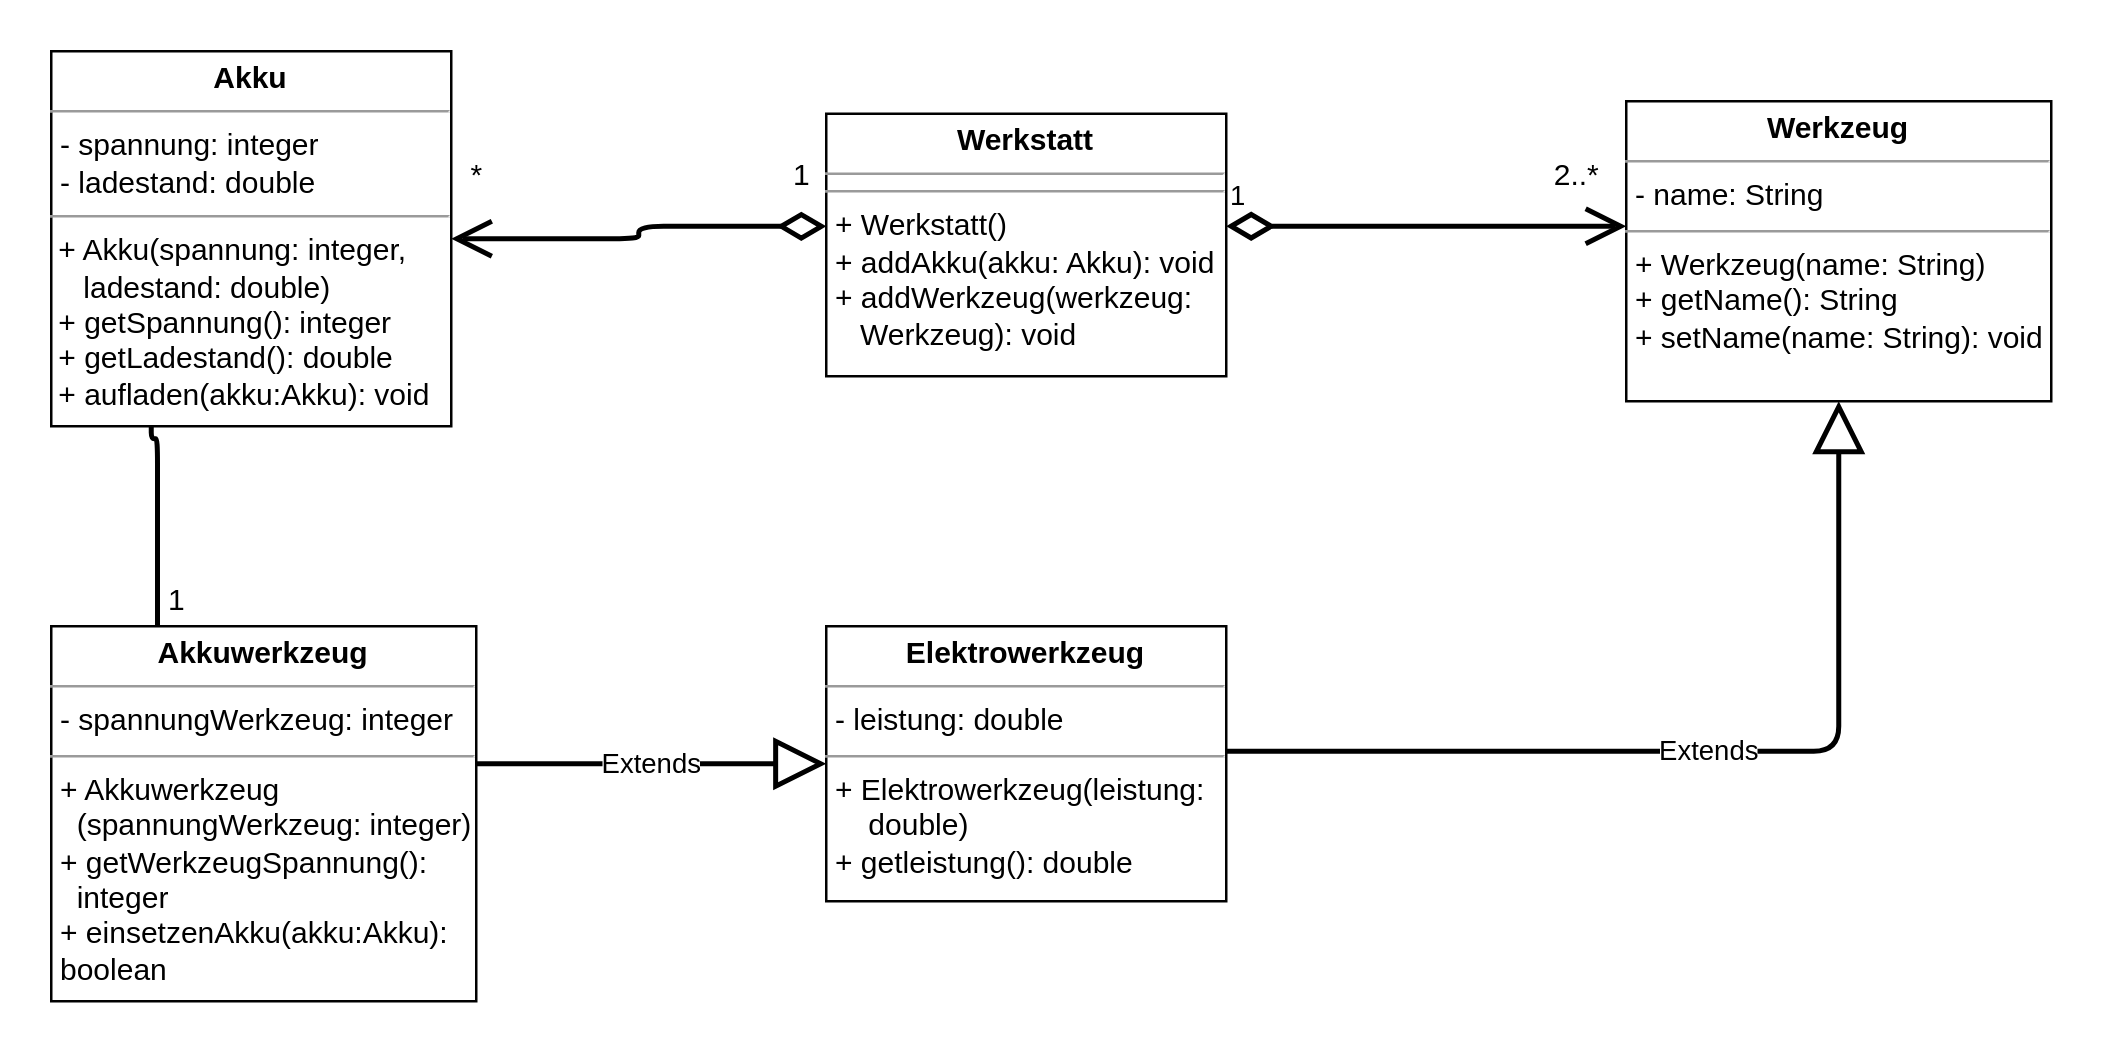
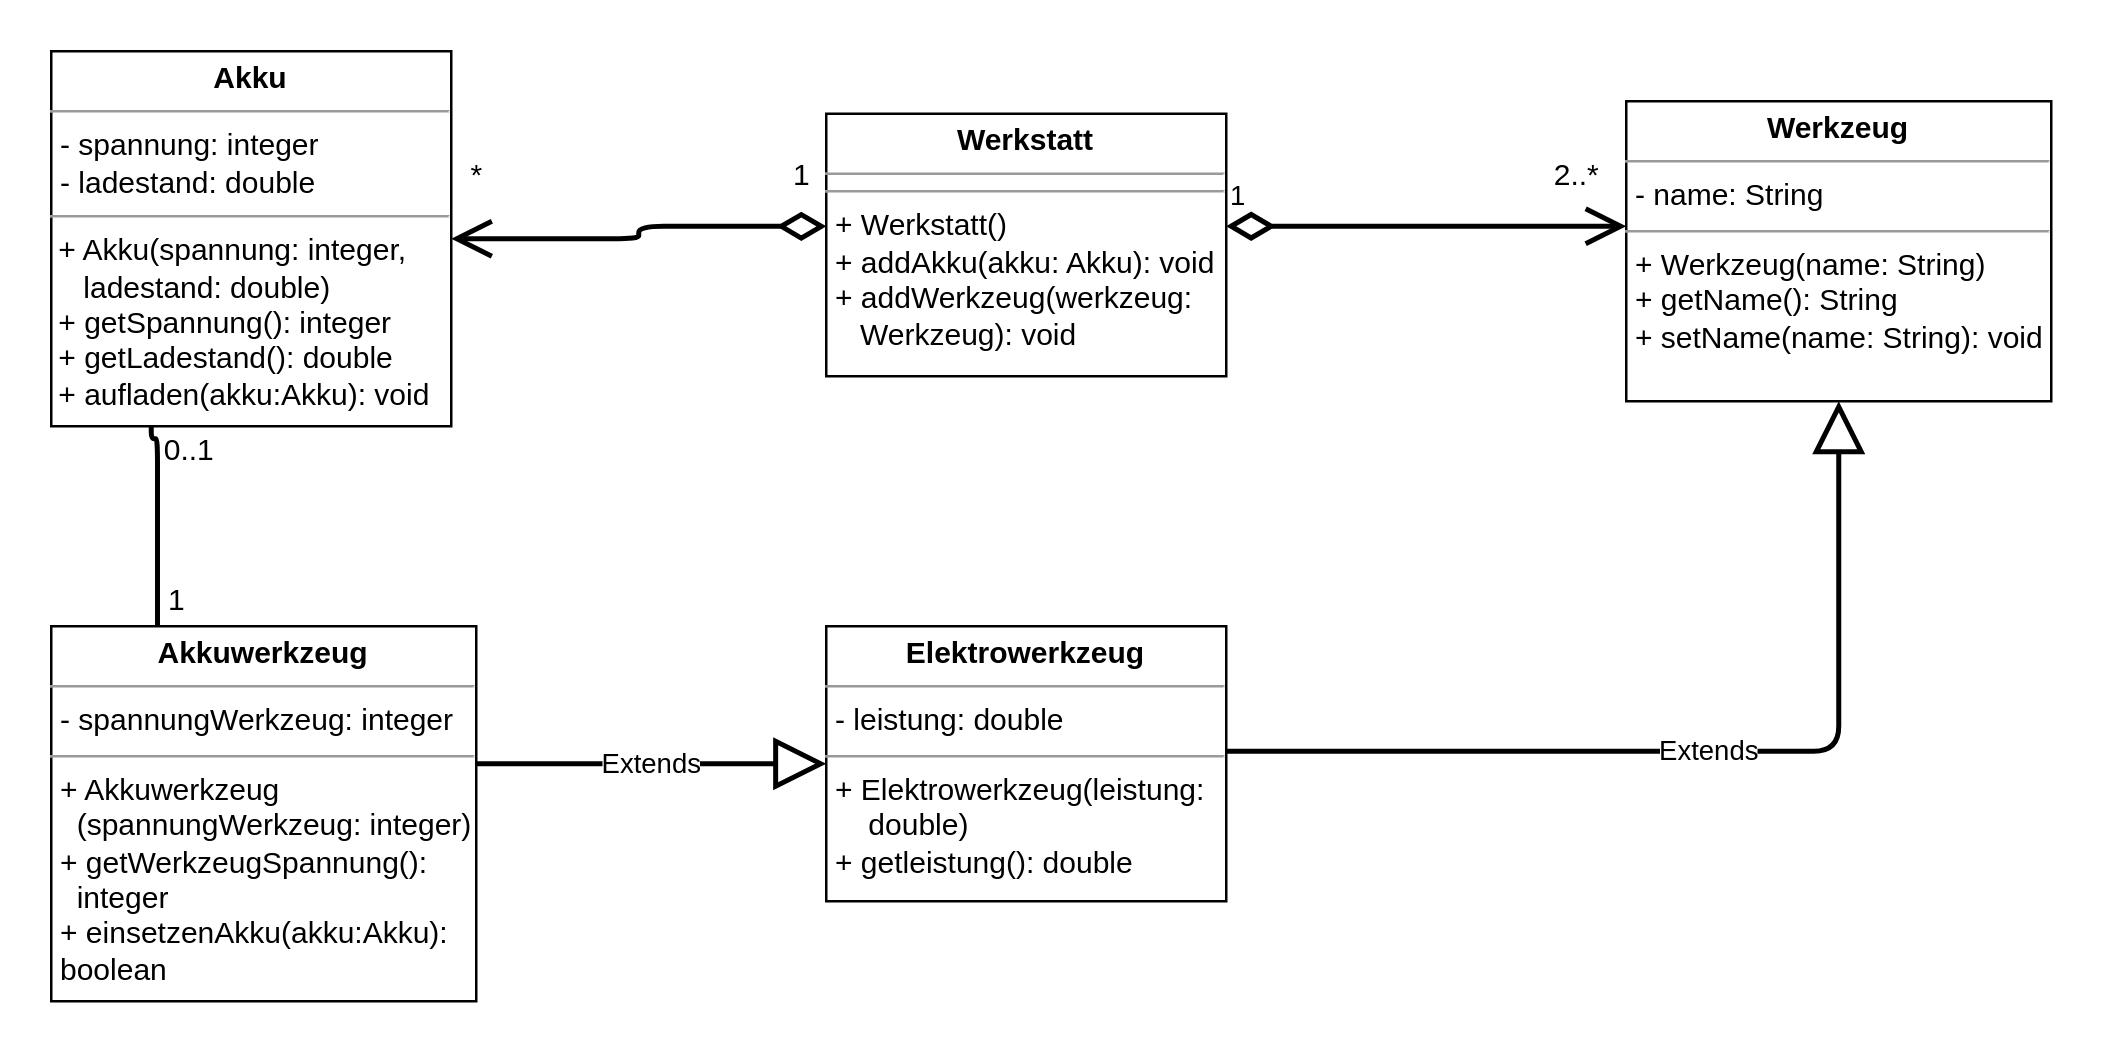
node "0..1": added
